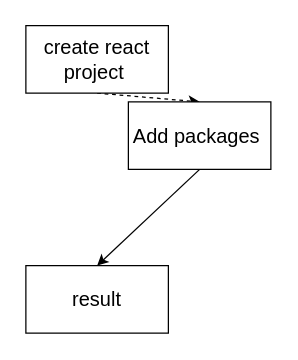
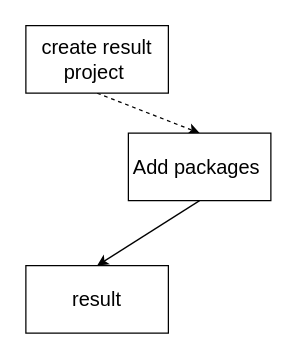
node "create react project": label "create react project" -> "create result project"
node "Add packages": moved (199, 136) -> (199, 167)
